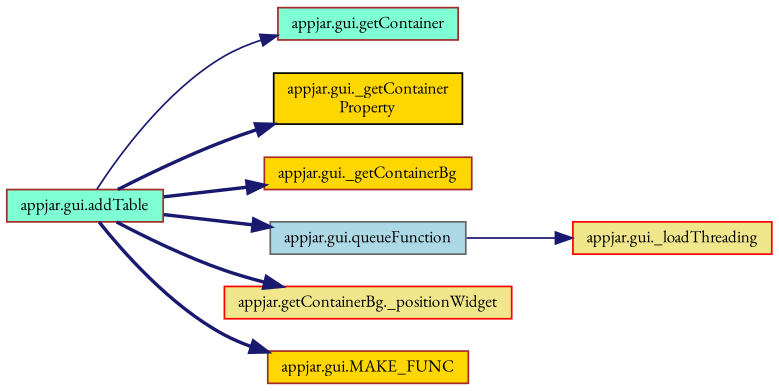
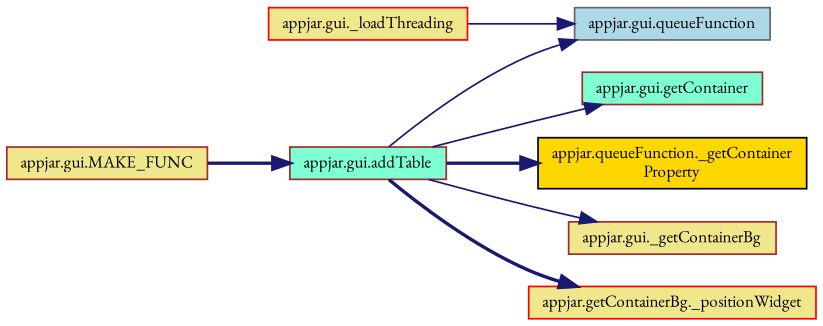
node "appjar.gui._getContainer Property": label "appjar.gui._getContainer Property" -> "appjar.queueFunction._getContainer Property"
node "appjar.gui._getContainerBg": fillcolor gold -> khaki
edge "appjar.gui.addTable" -> "appjar.gui._getContainerBg": style bold -> solid
edge "appjar.gui.addTable" -> "appjar.gui.queueFunction": style bold -> solid
edge "appjar.gui.queueFunction" -> "appjar.gui._loadThreading": reversed
edge "appjar.gui.addTable" -> "appjar.gui.MAKE_FUNC": reversed
node "appjar.gui.MAKE_FUNC": fillcolor gold -> khaki
